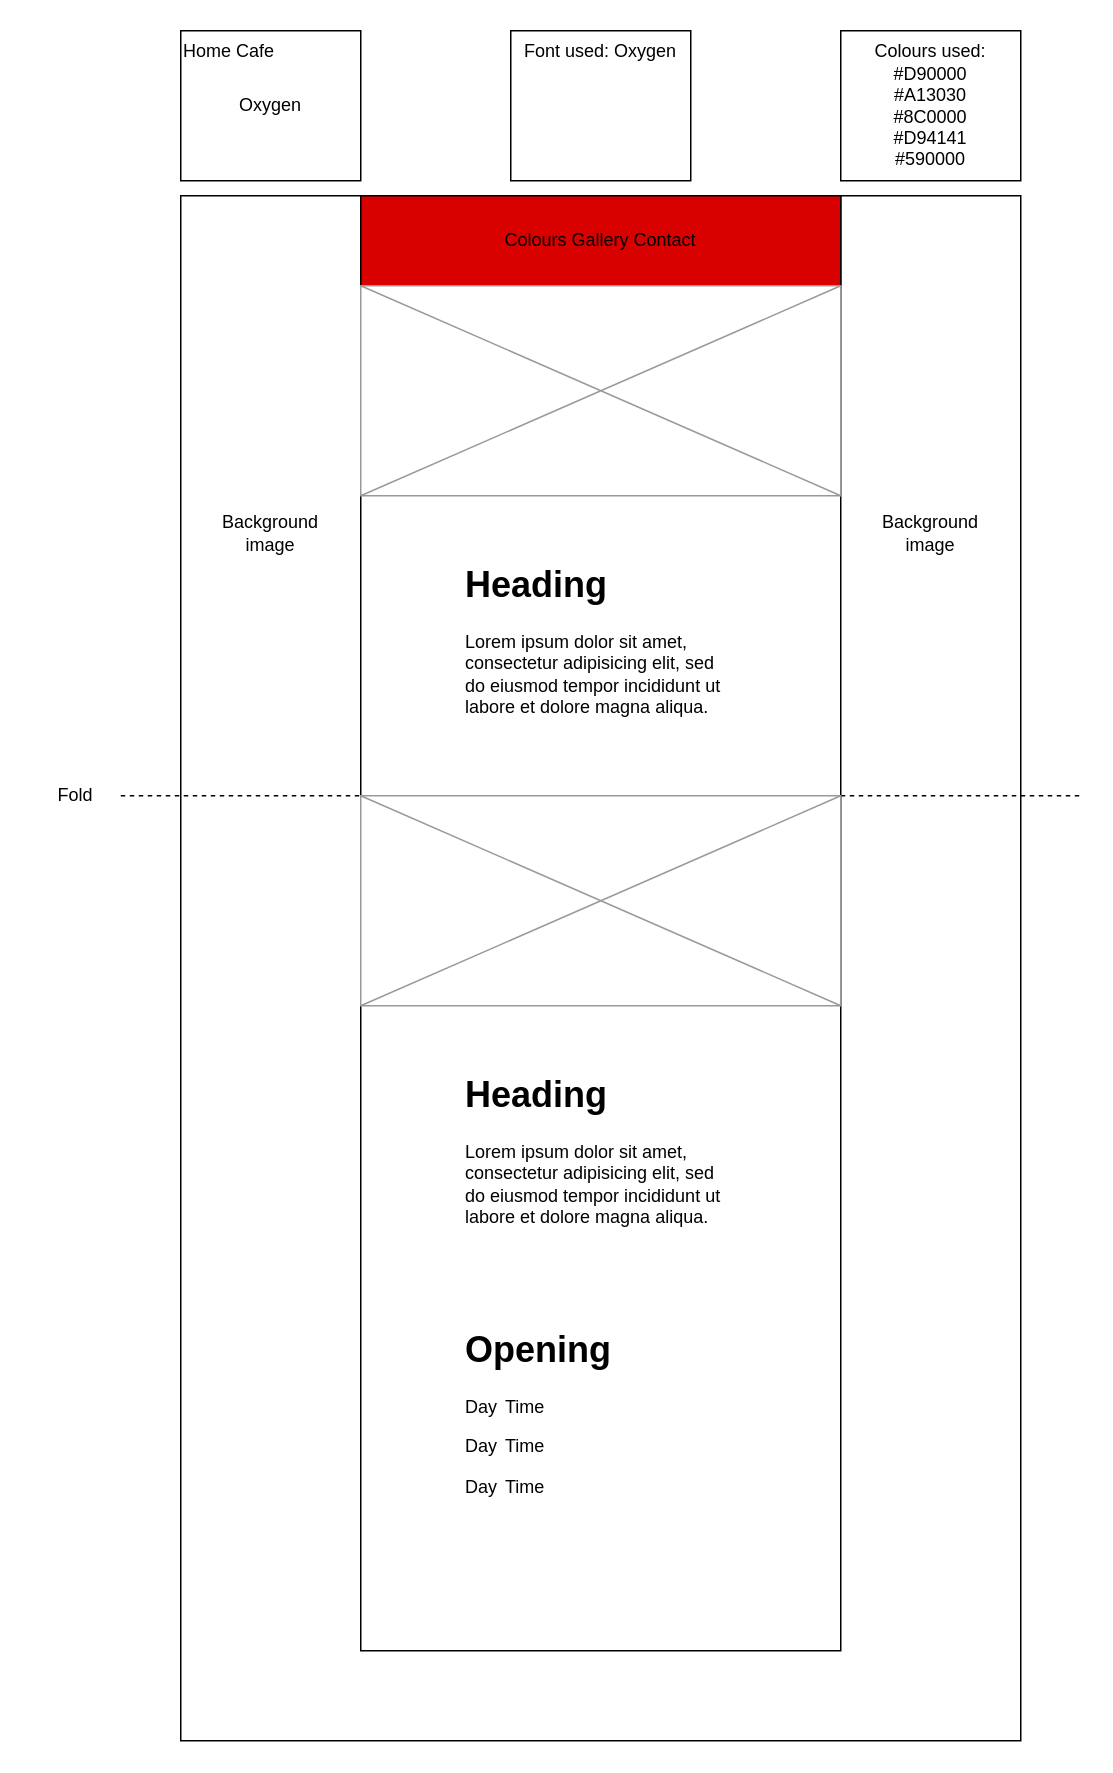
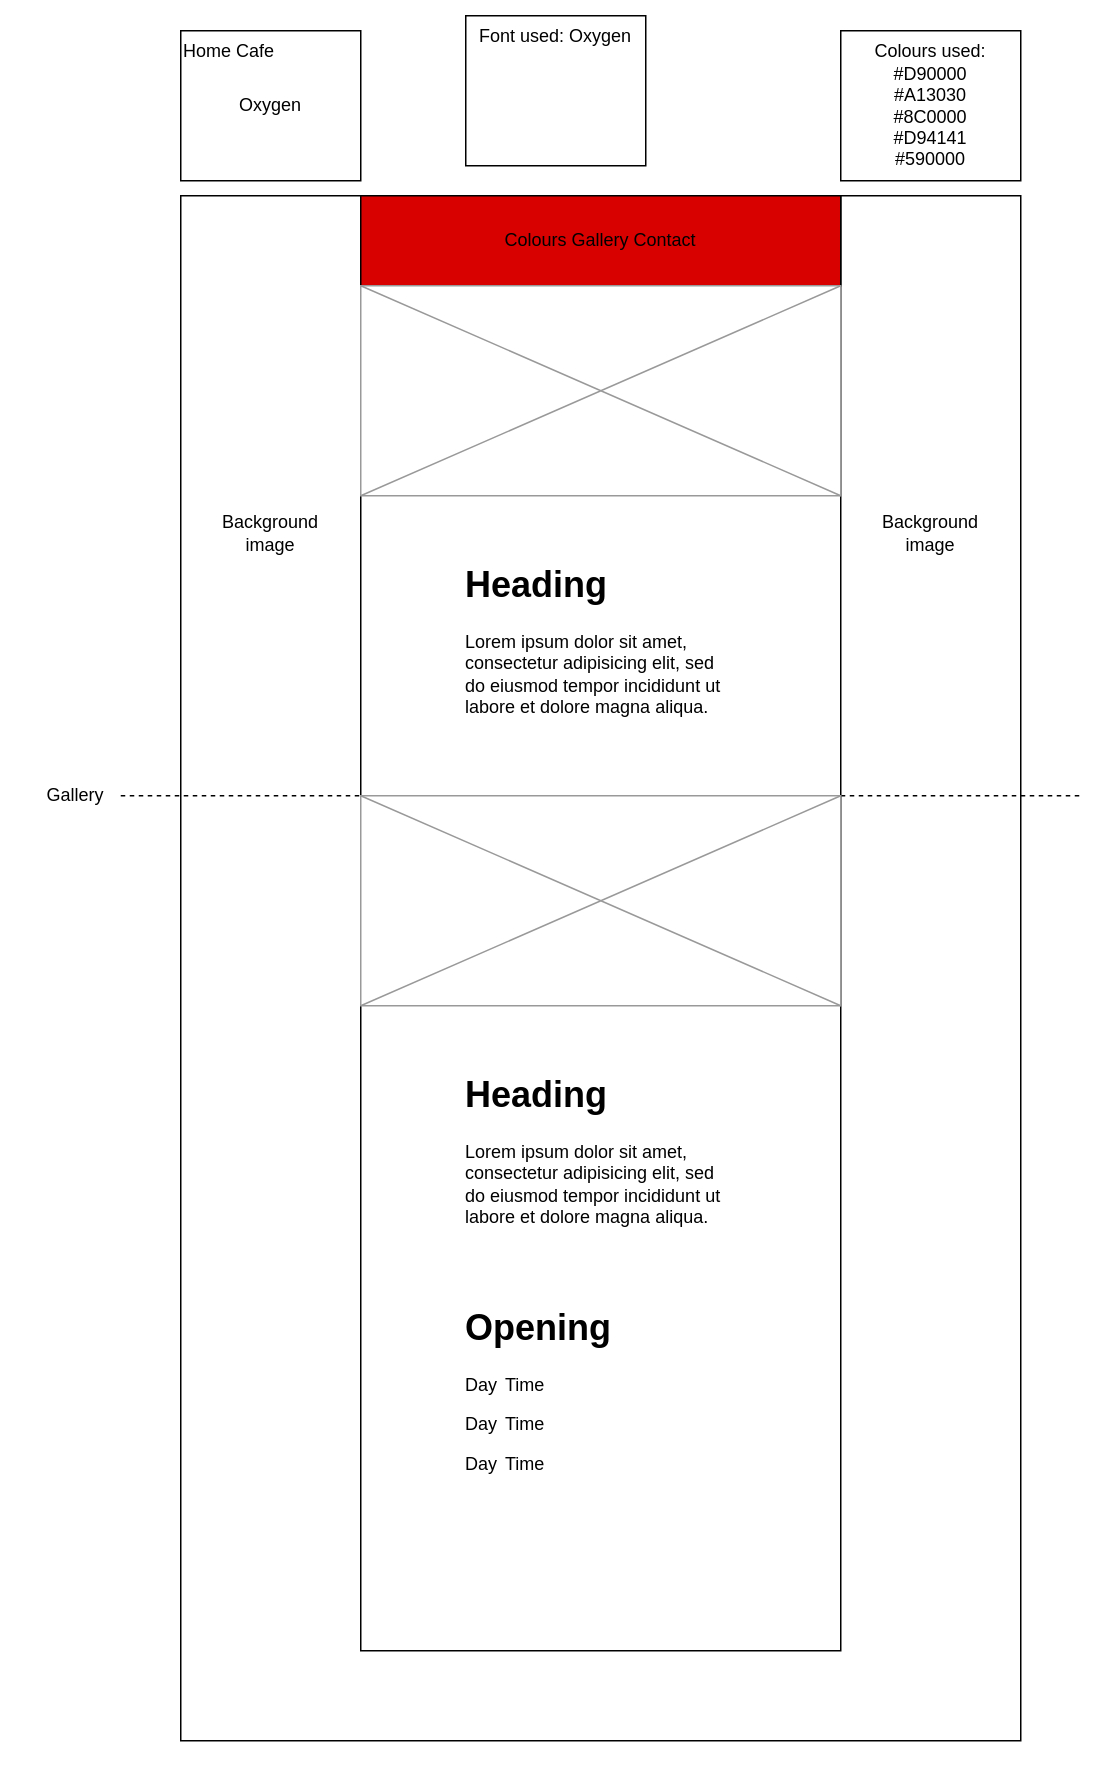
node "Font used: Oxygen": moved (601, 106) -> (556, 91)
node "Fold": label "Fold" -> "Gallery"
node "OpeningDay Time Day Time Day Time": moved (601, 1411) -> (601, 1388)
